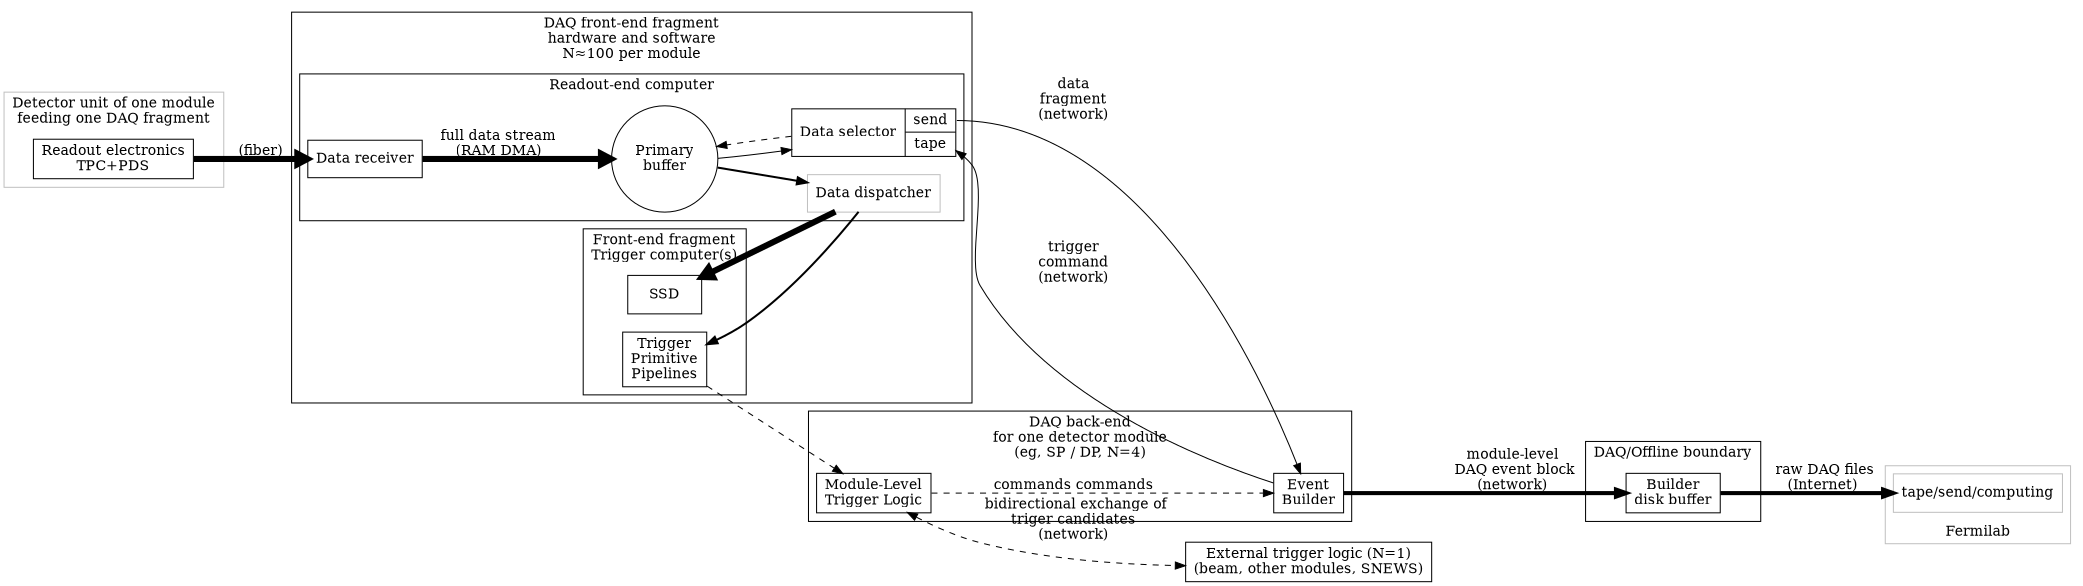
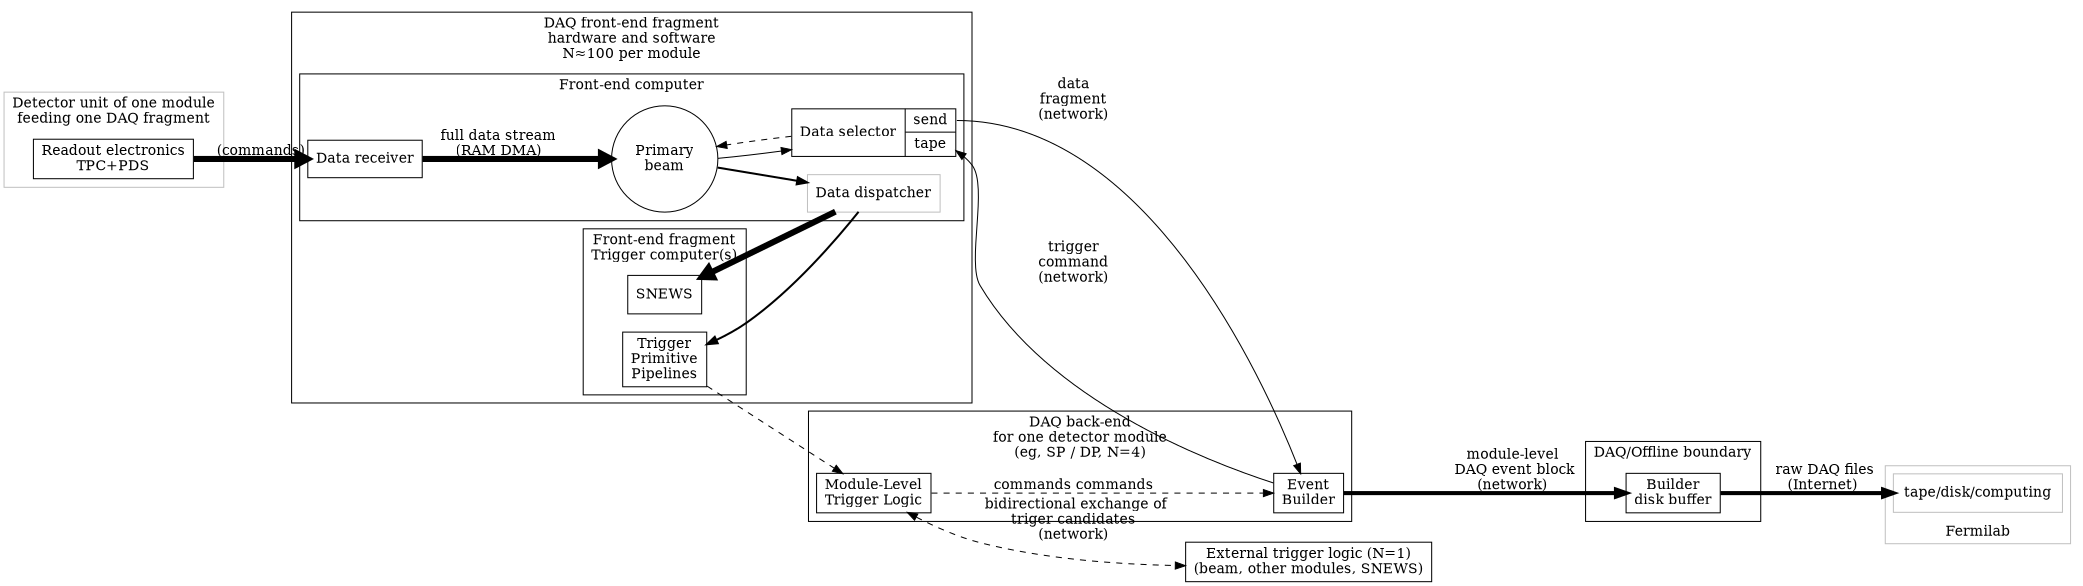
cluster "Readout-end computer": label "Readout-end computer" -> "Front-end computer"
edge "Readout electronics TPC+PDS" -> "Data receiver": label " (fiber)" -> " (commands)"
node "Primary buffer": label "Primary buffer" -> "Primary beam"
node "SSD": label "SSD" -> "SNEWS"
node "tape/send/computing": label "tape/send/computing" -> "tape/disk/computing"
